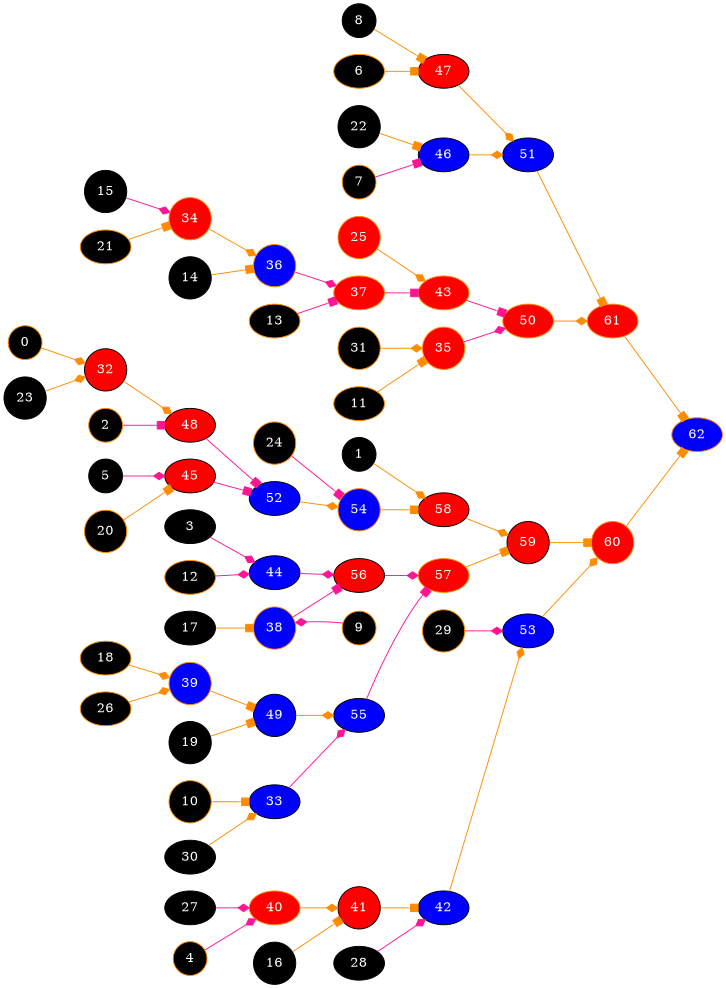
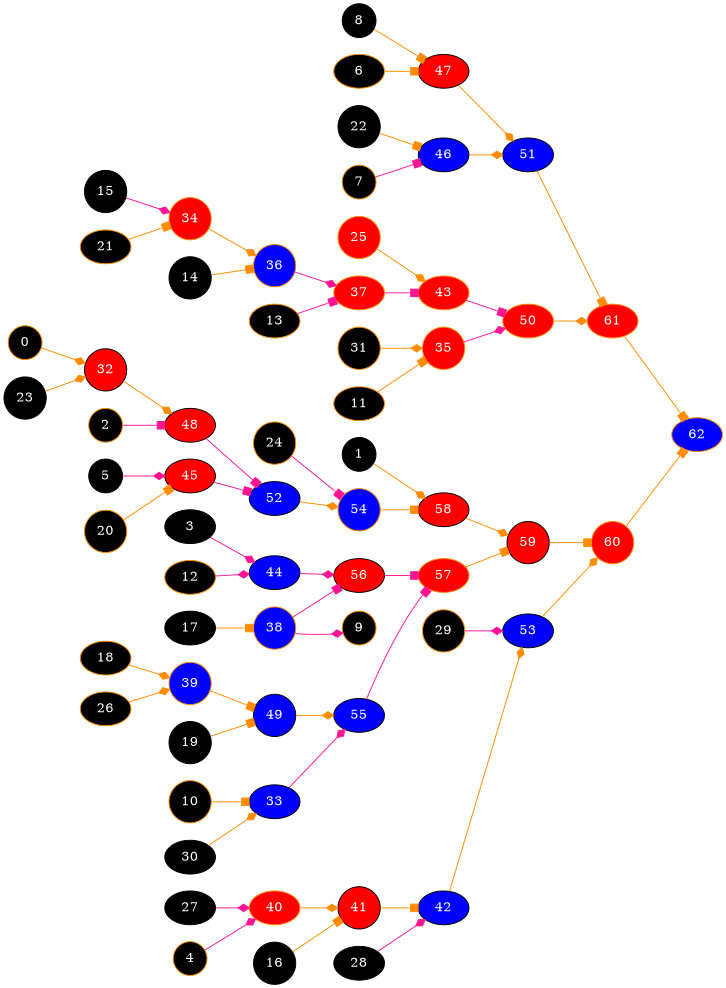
edge "56" -> "57": arrowhead diamond -> box
edge "9" -> "38": reversed
